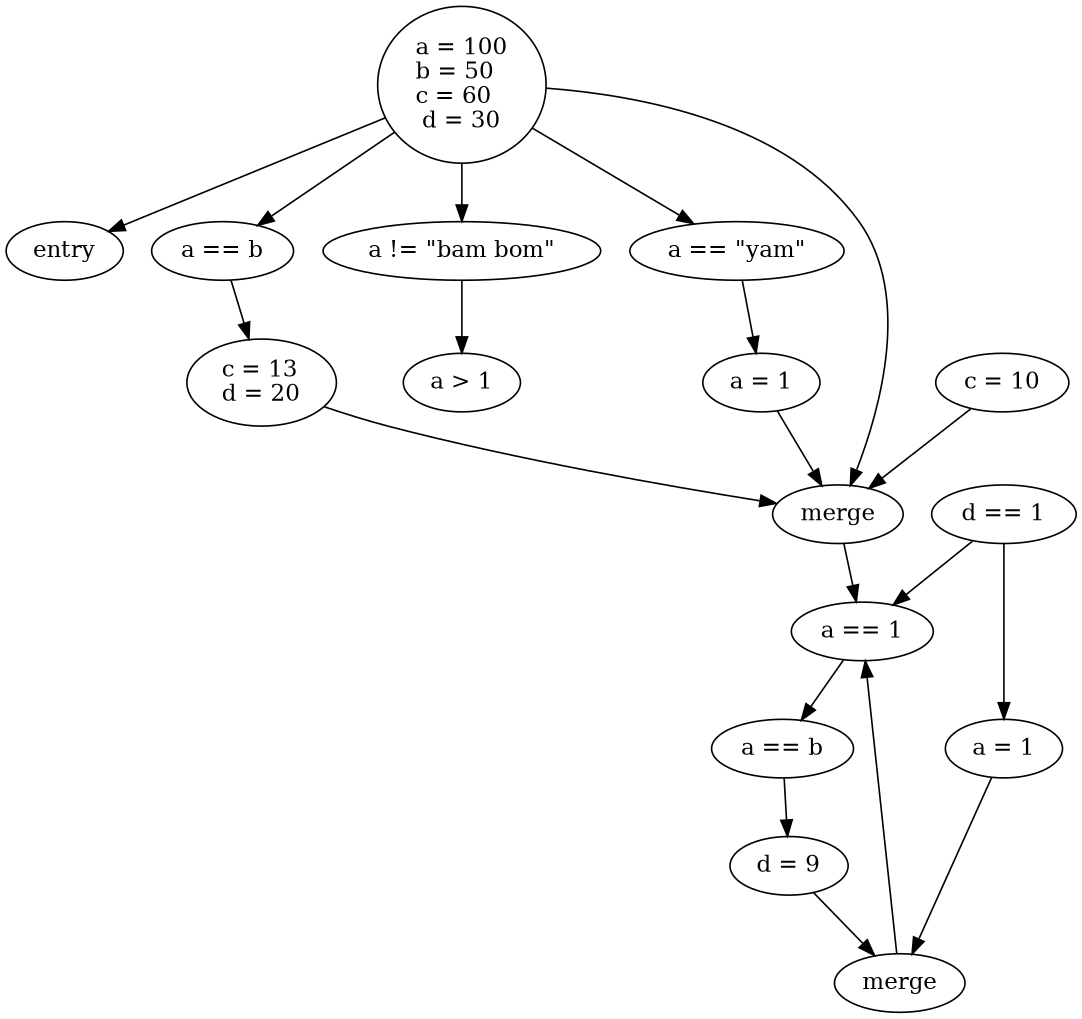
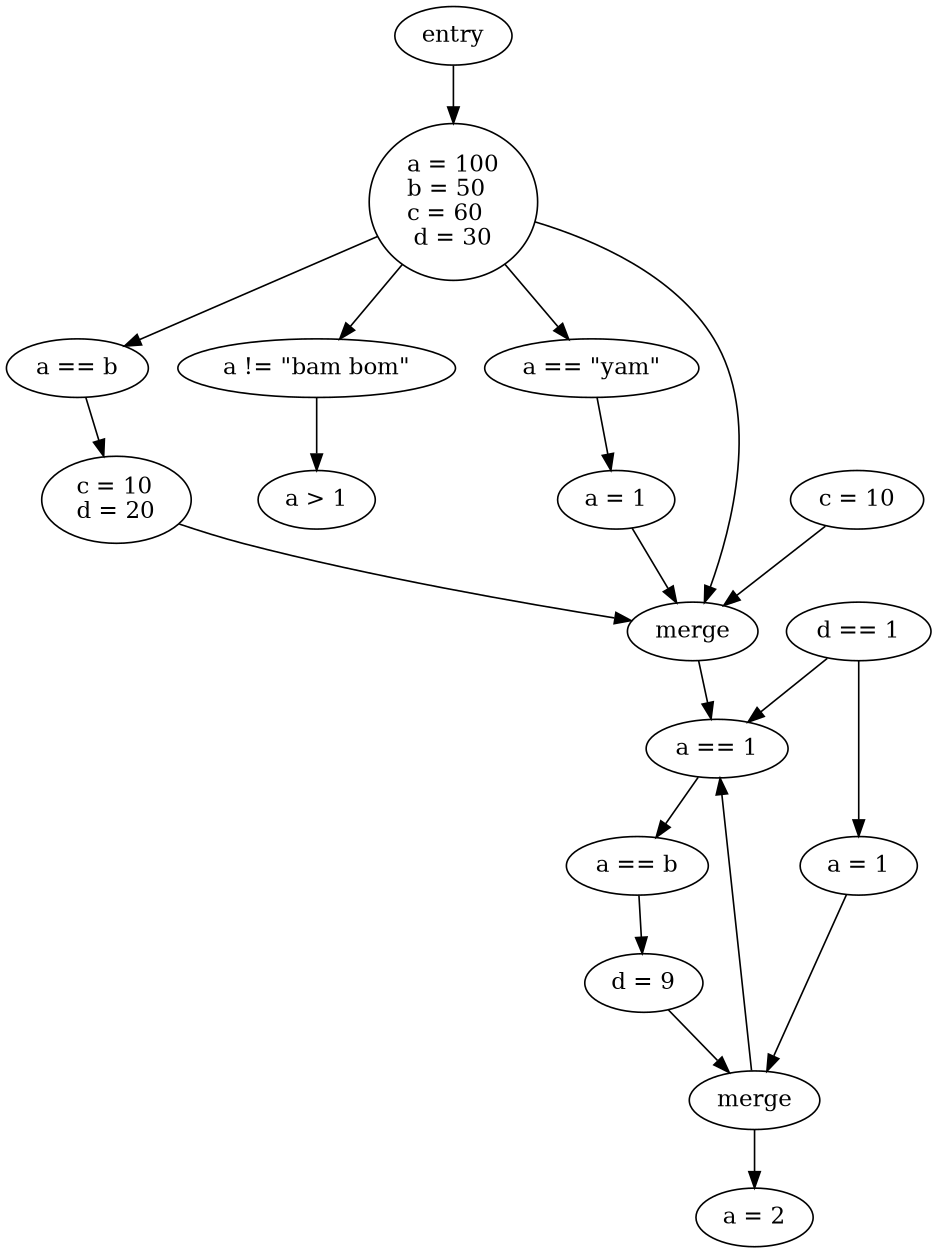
edge "a = 100 b = 50 c = 60 d = 30" -> "entry": reversed
node "c = 13 d = 20": label "c = 13 d = 20" -> "c = 10 d = 20"
node "a = 2": added
